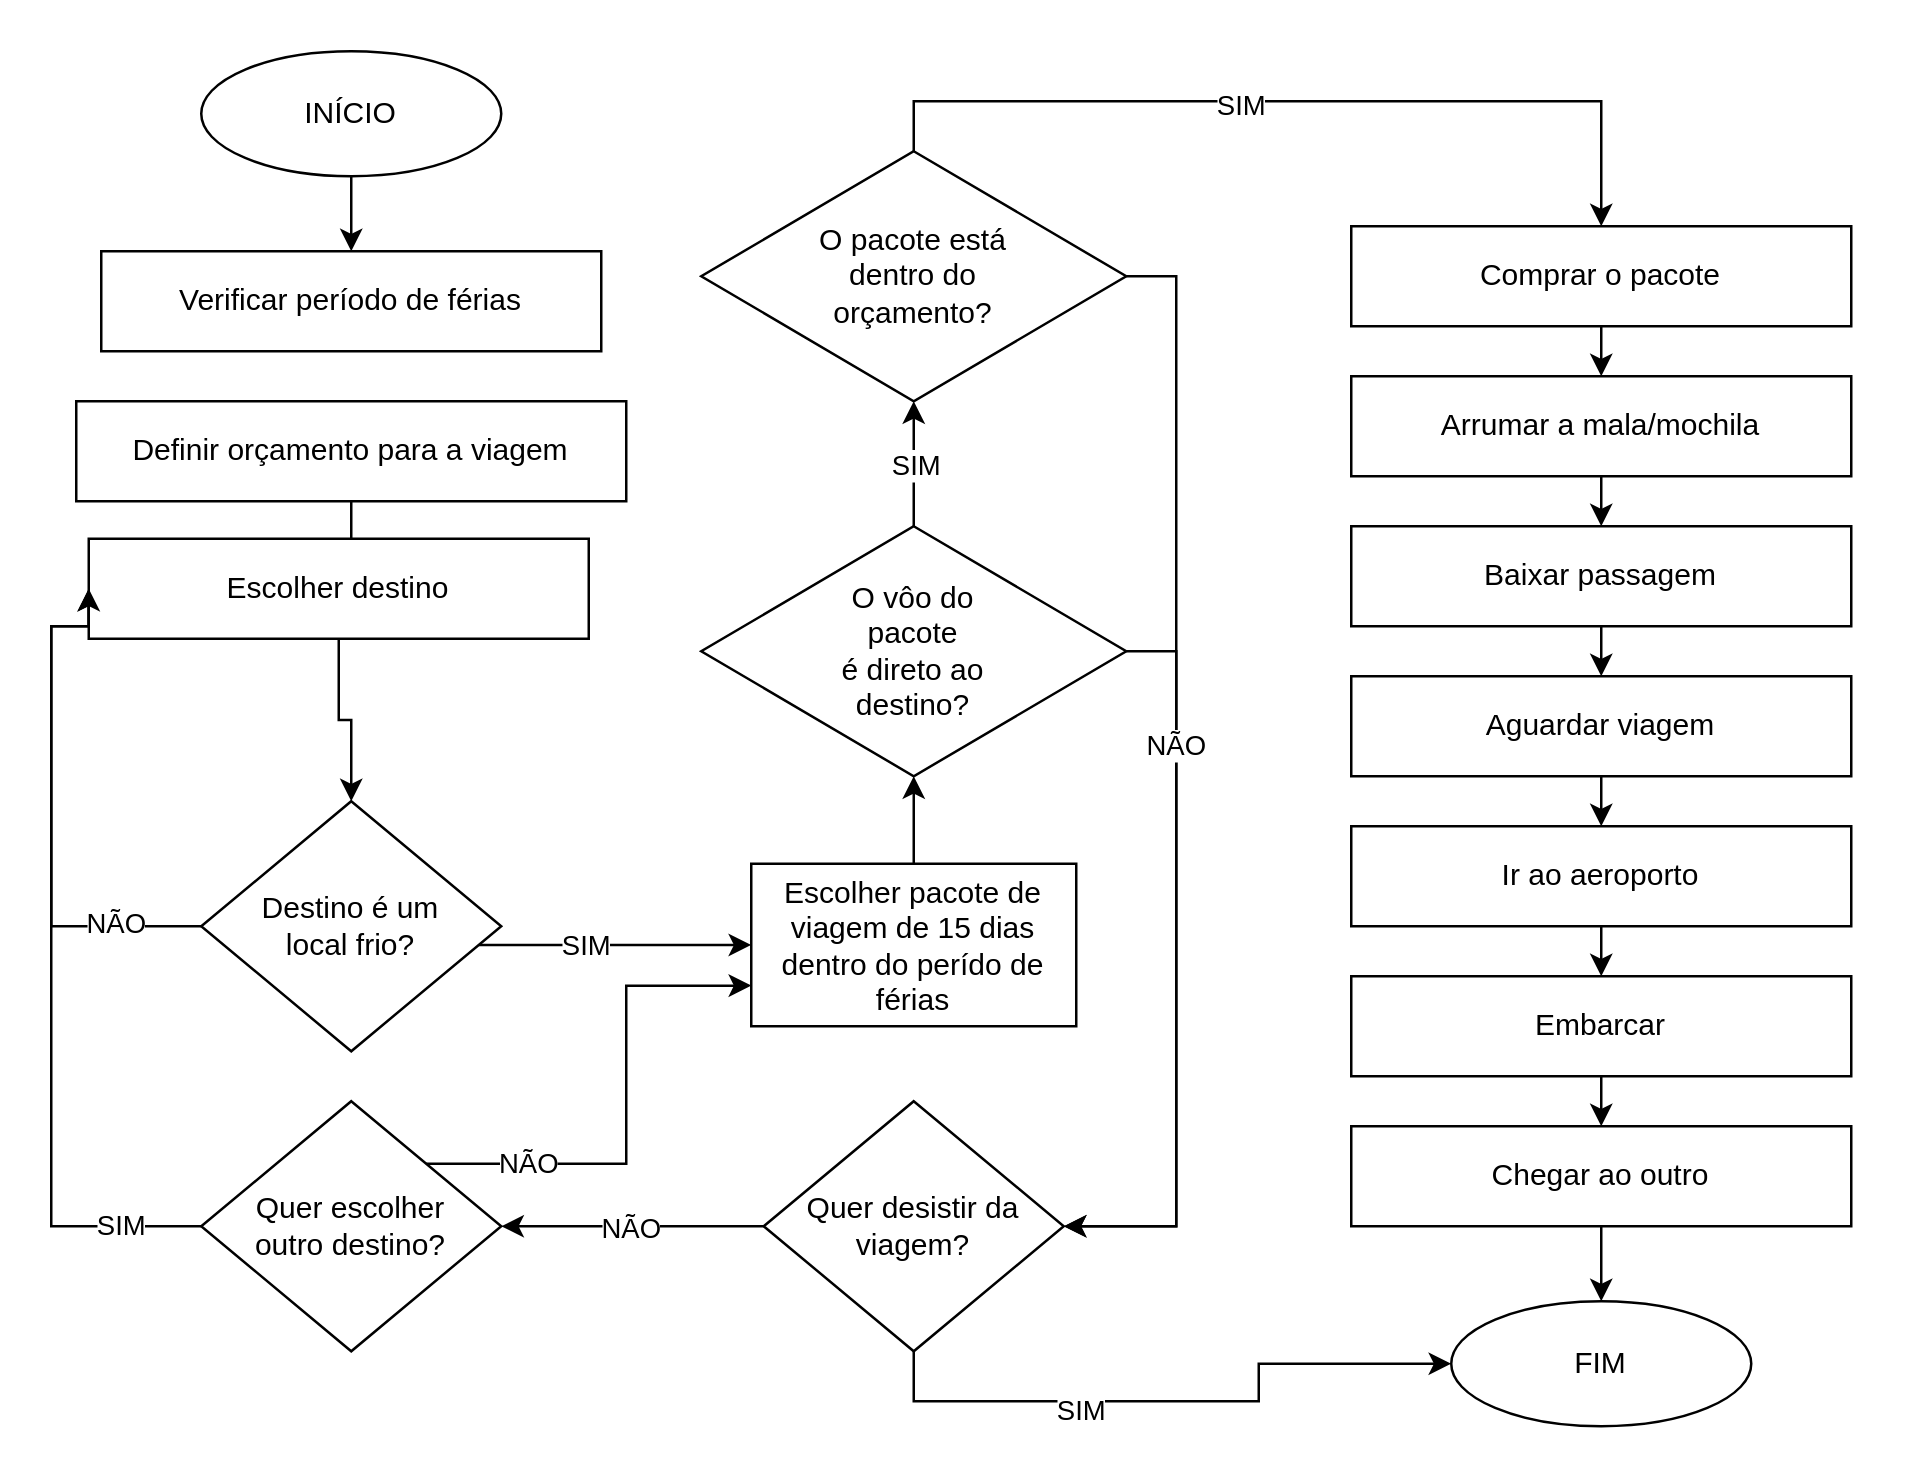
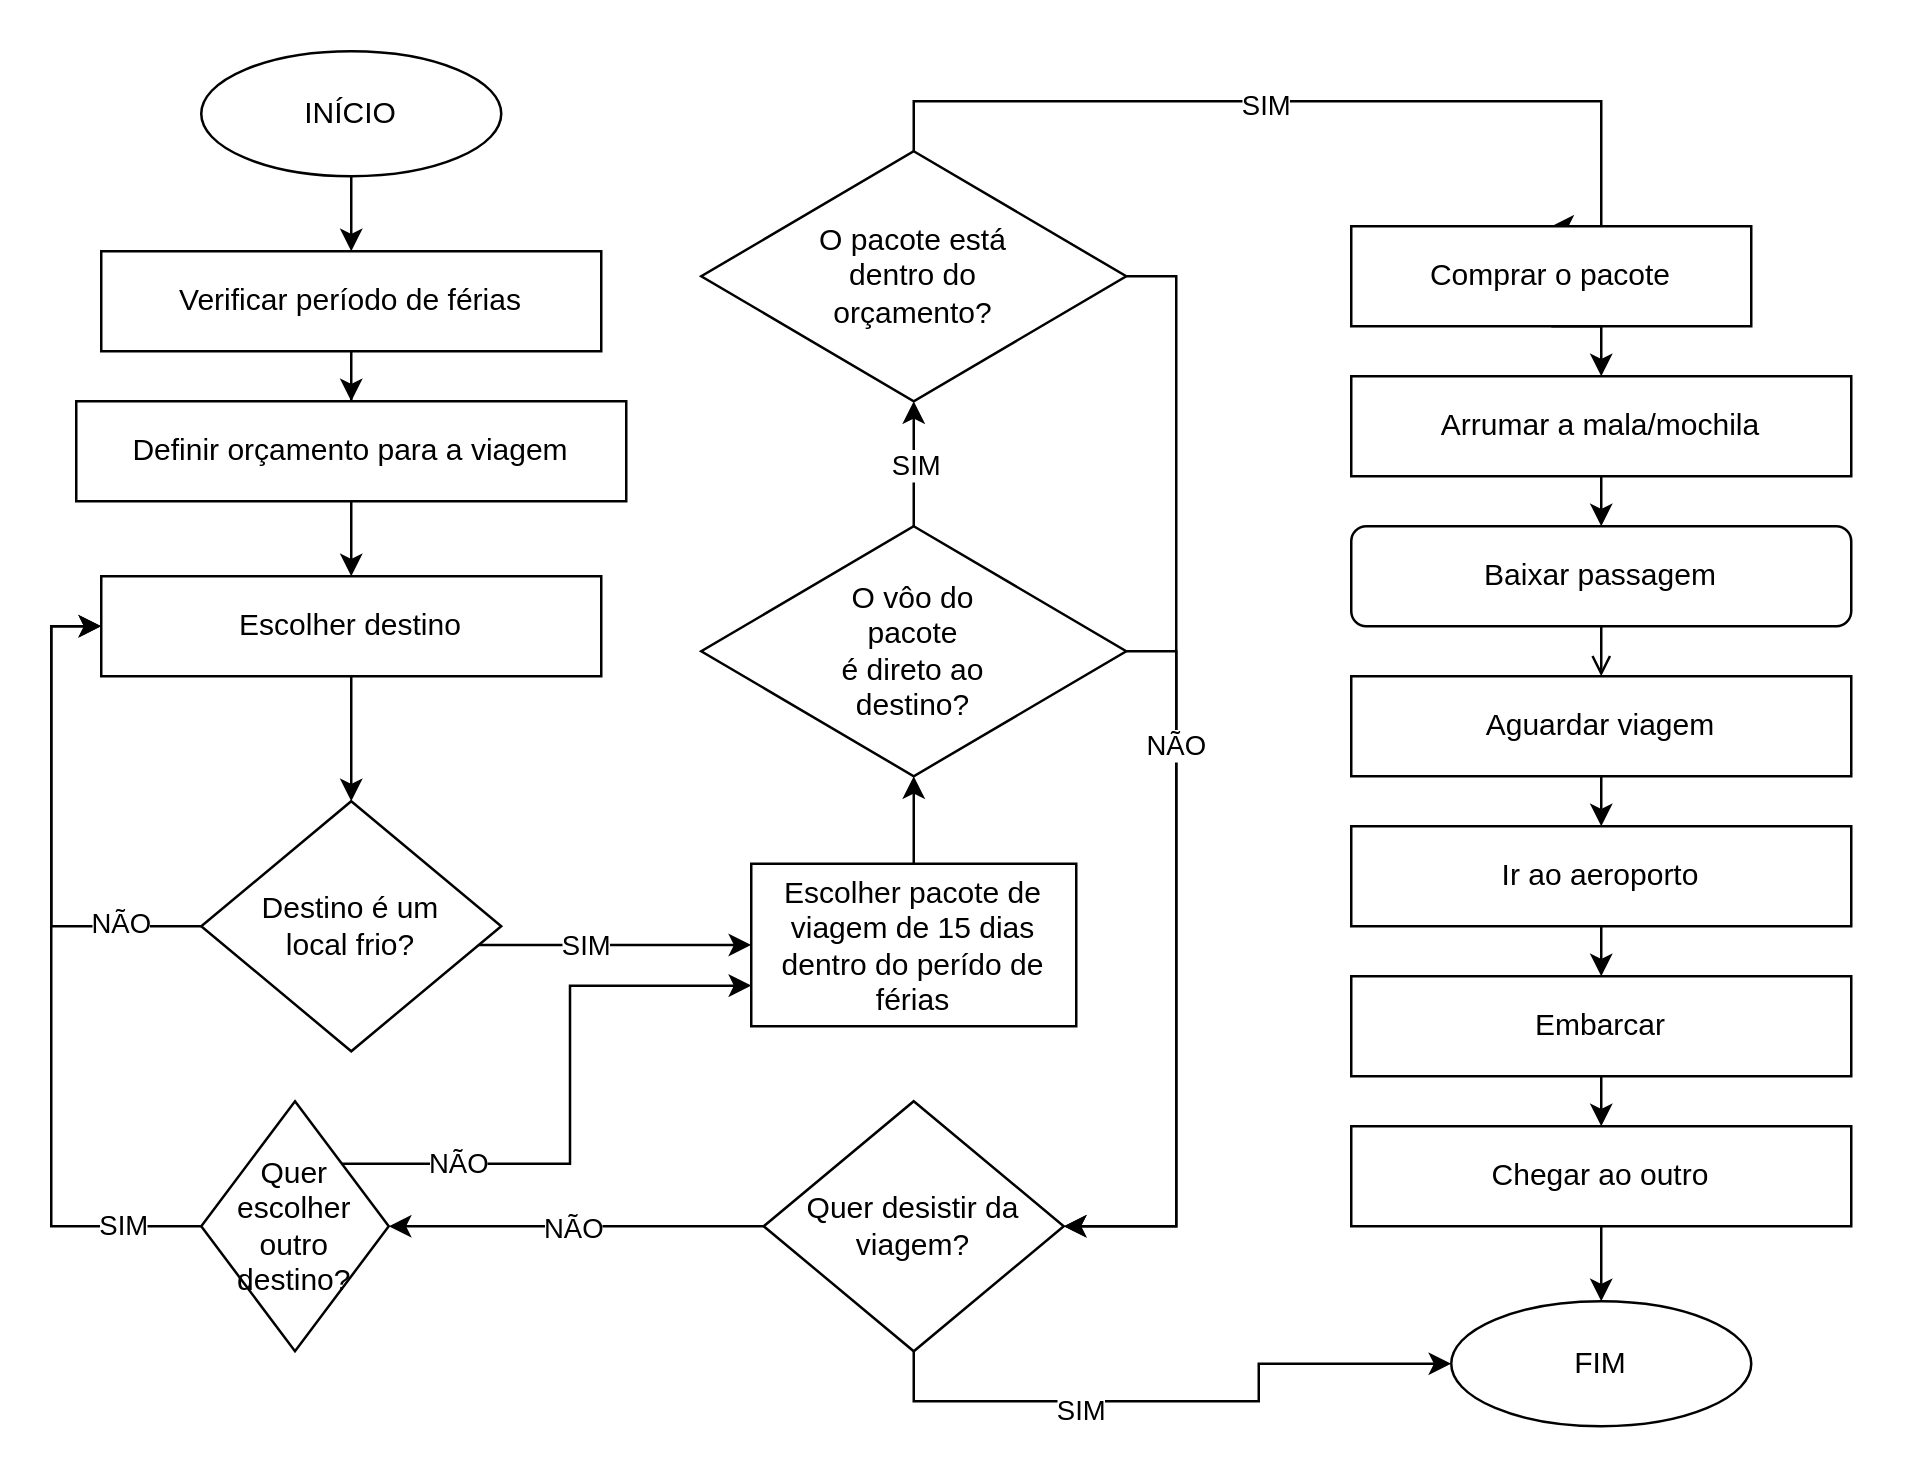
node "Comprar o pacote": size 500x100 -> 400x100
edge "Verificar período de férias" -> "Definir orçamento para a viagem": added
node "Baixar passagem": shape rectangle -> rounded rectangle
node "Escolher destino": moved (339, 589) -> (351, 626)
edge "Baixar passagem" -> "Aguardar viagem": arrowhead classic -> open
node "Quer escolher outro destino?": size 300x250 -> 188x250
